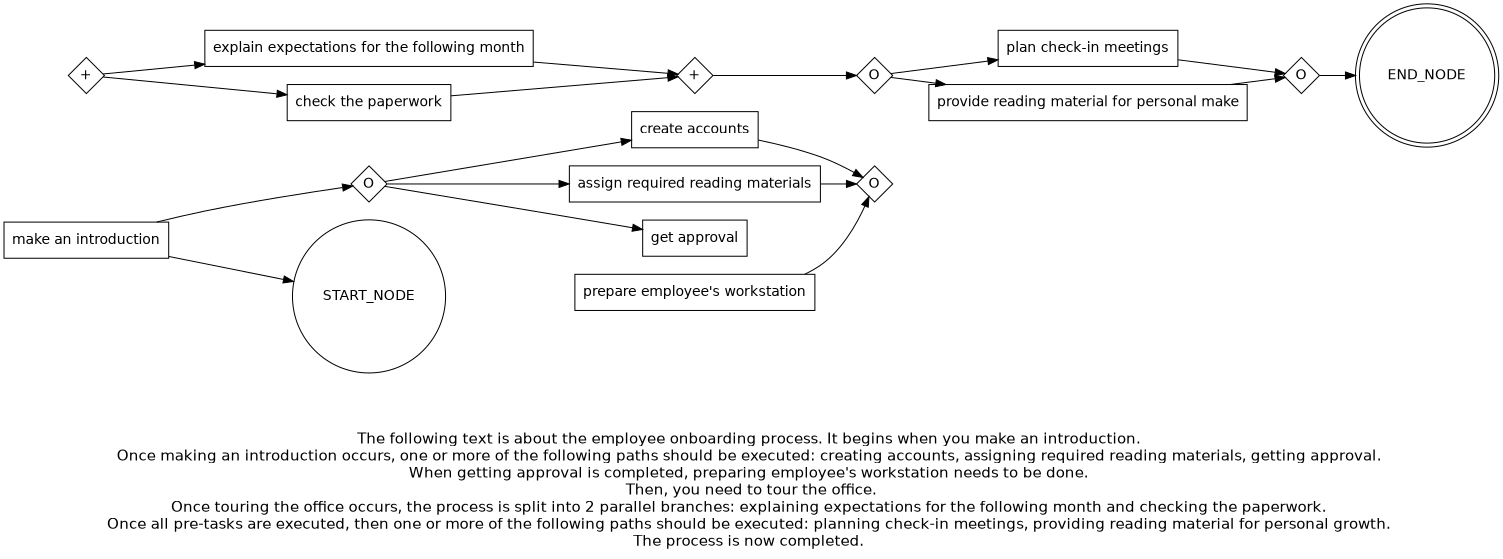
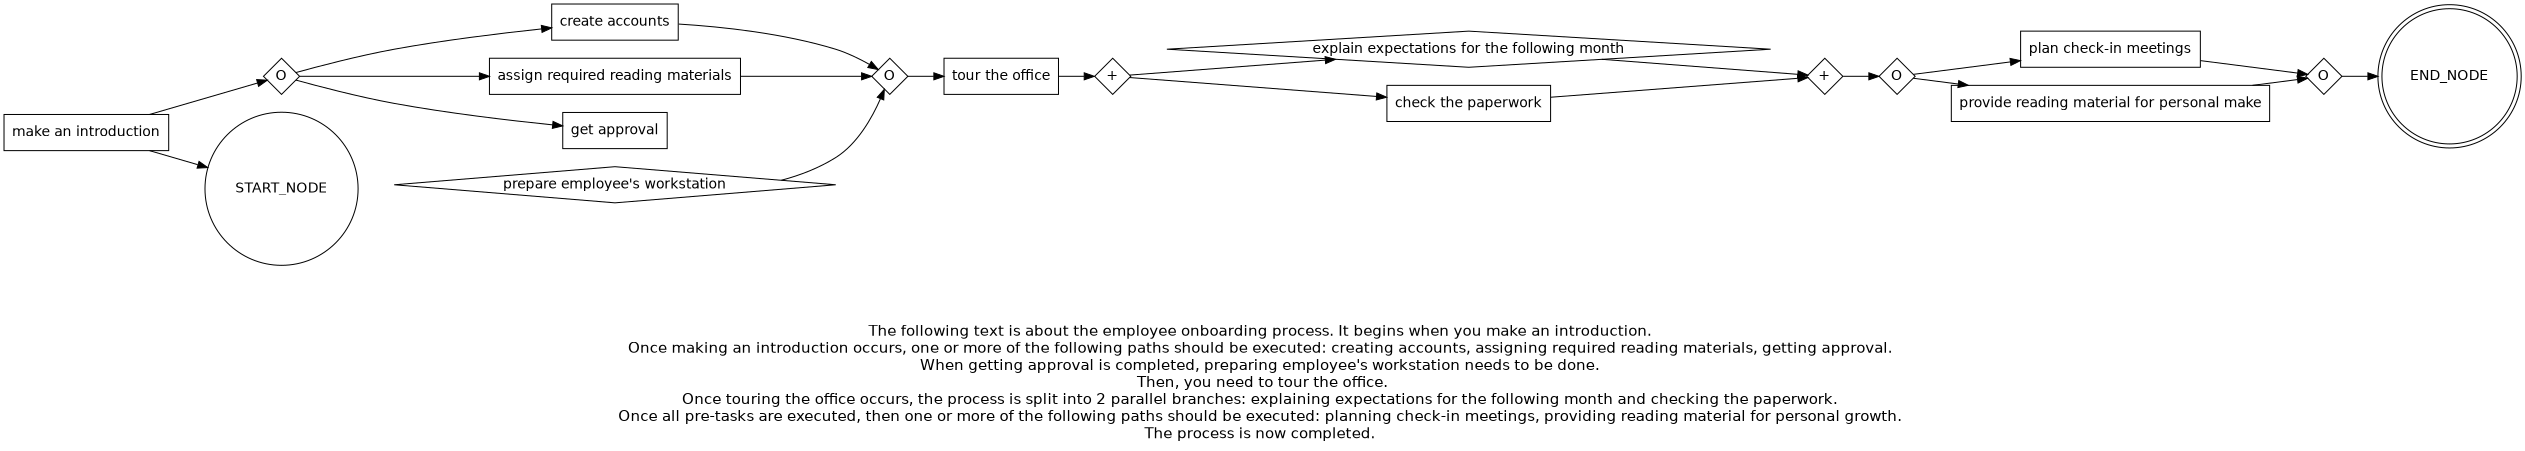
node "explain expectations for the following month": shape box -> diamond
node "tour the office": added
node "prepare employee's workstation": shape box -> diamond
